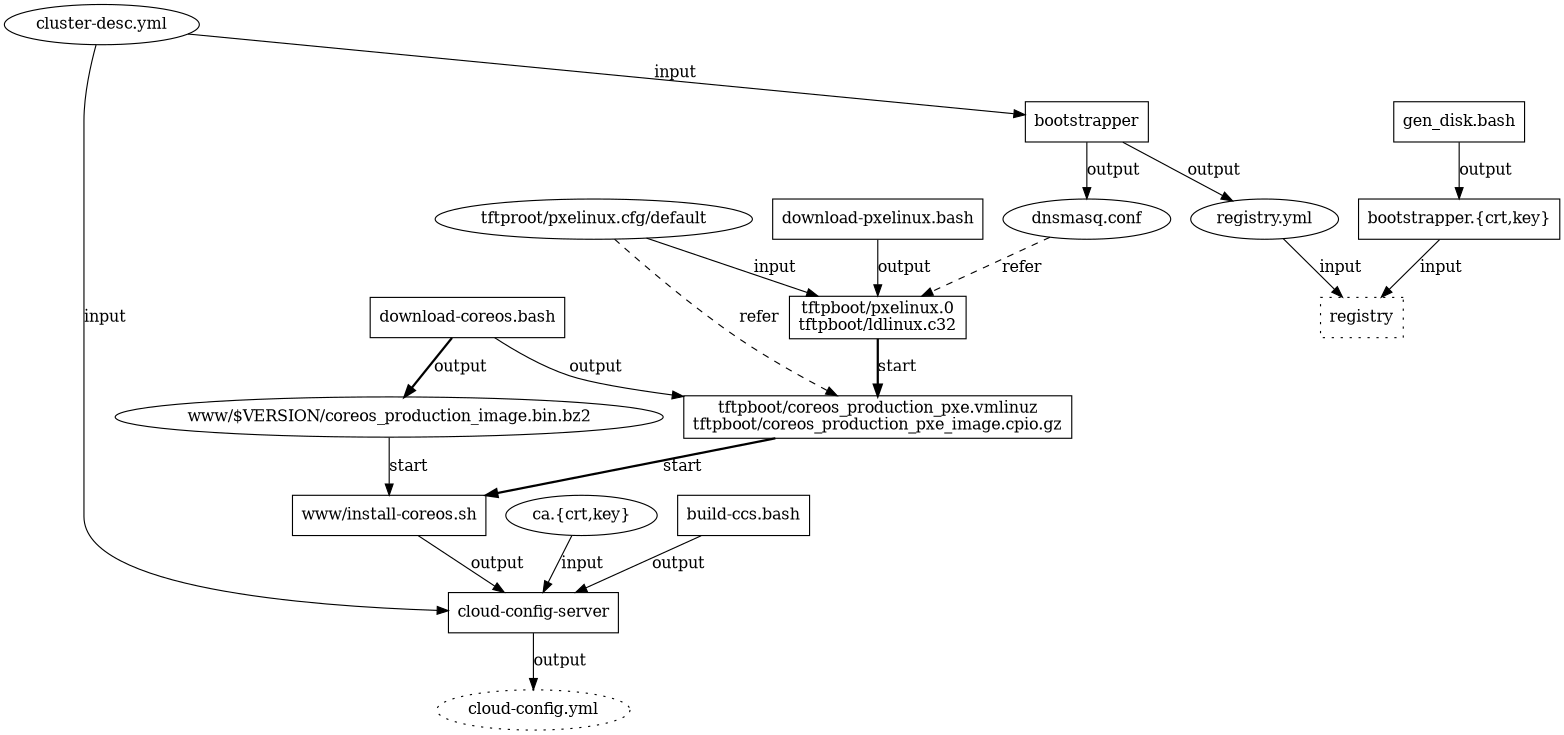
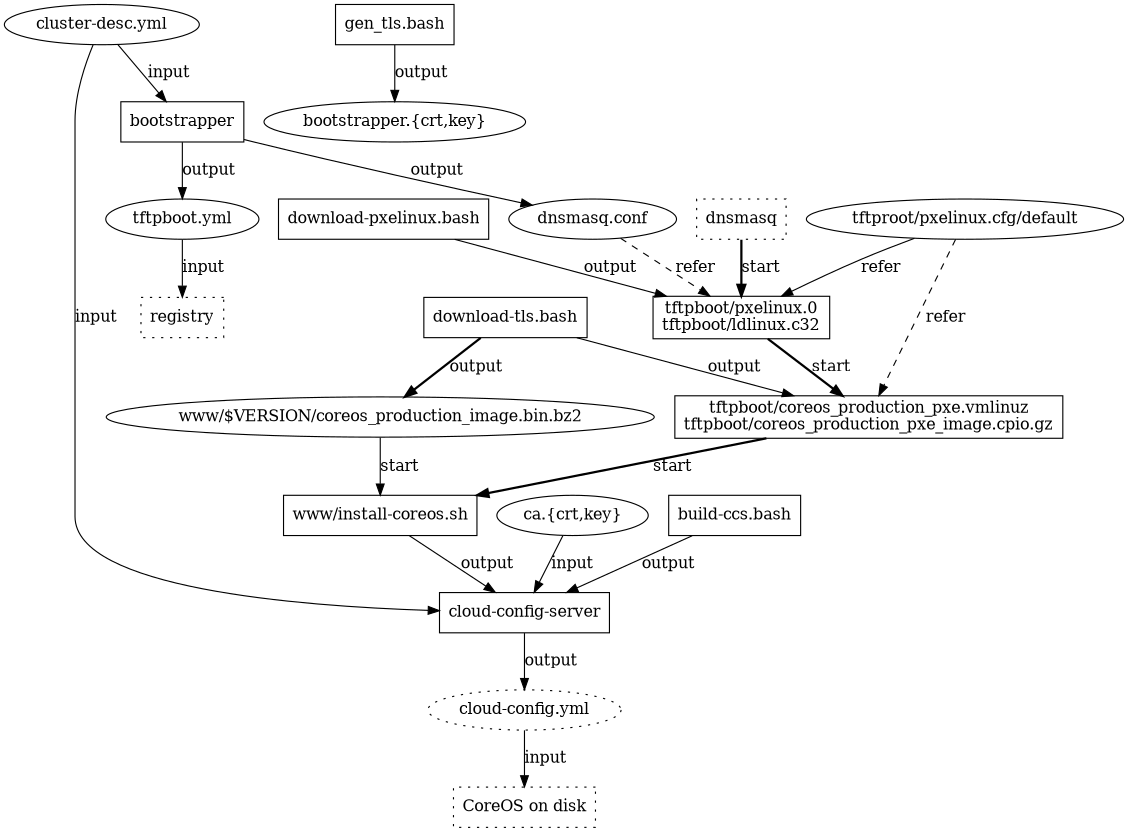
node "gen_disk.bash": label "gen_disk.bash" -> "gen_tls.bash"
node "dnsmasq": added
node "registry.yml": label "registry.yml" -> "tftpboot.yml"
node "bootstrapper.{crt,key}": shape box -> ellipse
edge "bootstrapper.{crt,key}" -> "registry": removed, label "input"
edge "tftproot/pxelinux.cfg/default" -> "tftpboot/pxelinux.0 tftpboot/ldlinux.c32": label "input" -> "refer"
node "download-coreos.bash": label "download-coreos.bash" -> "download-tls.bash"
node "CoreOS on disk": added
